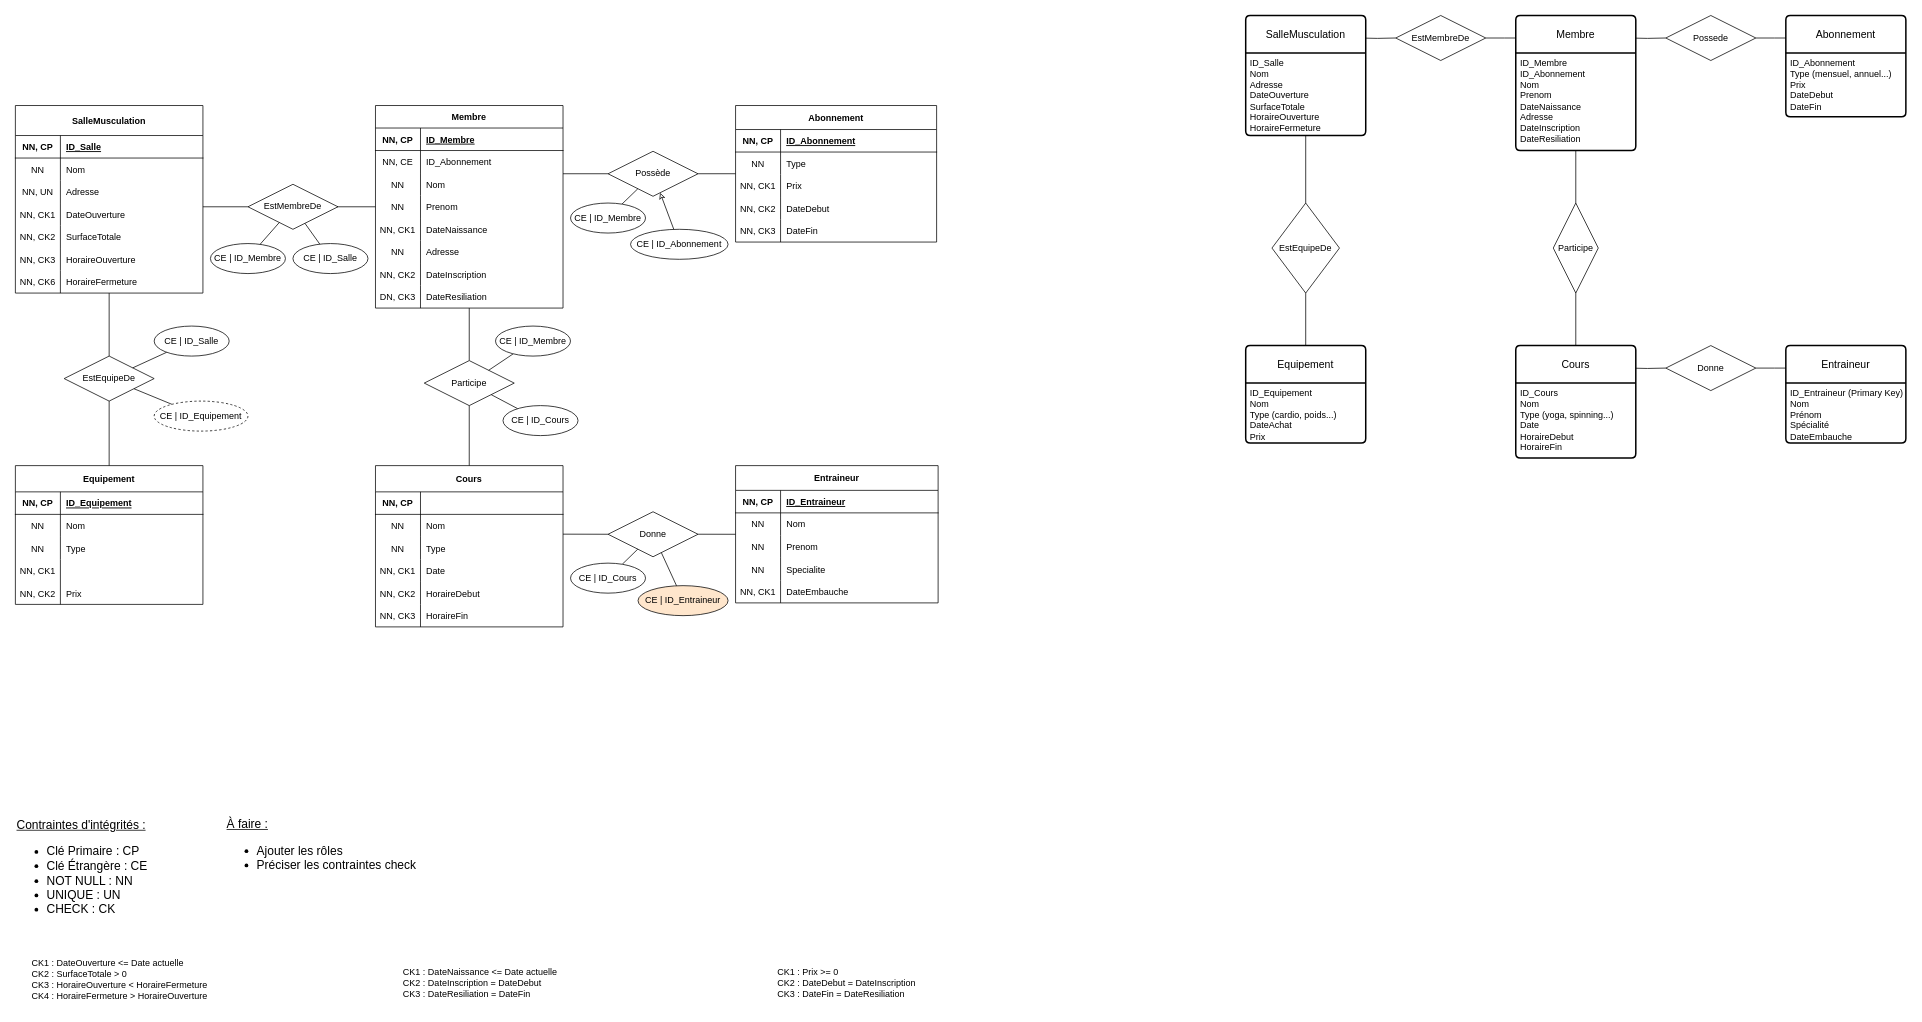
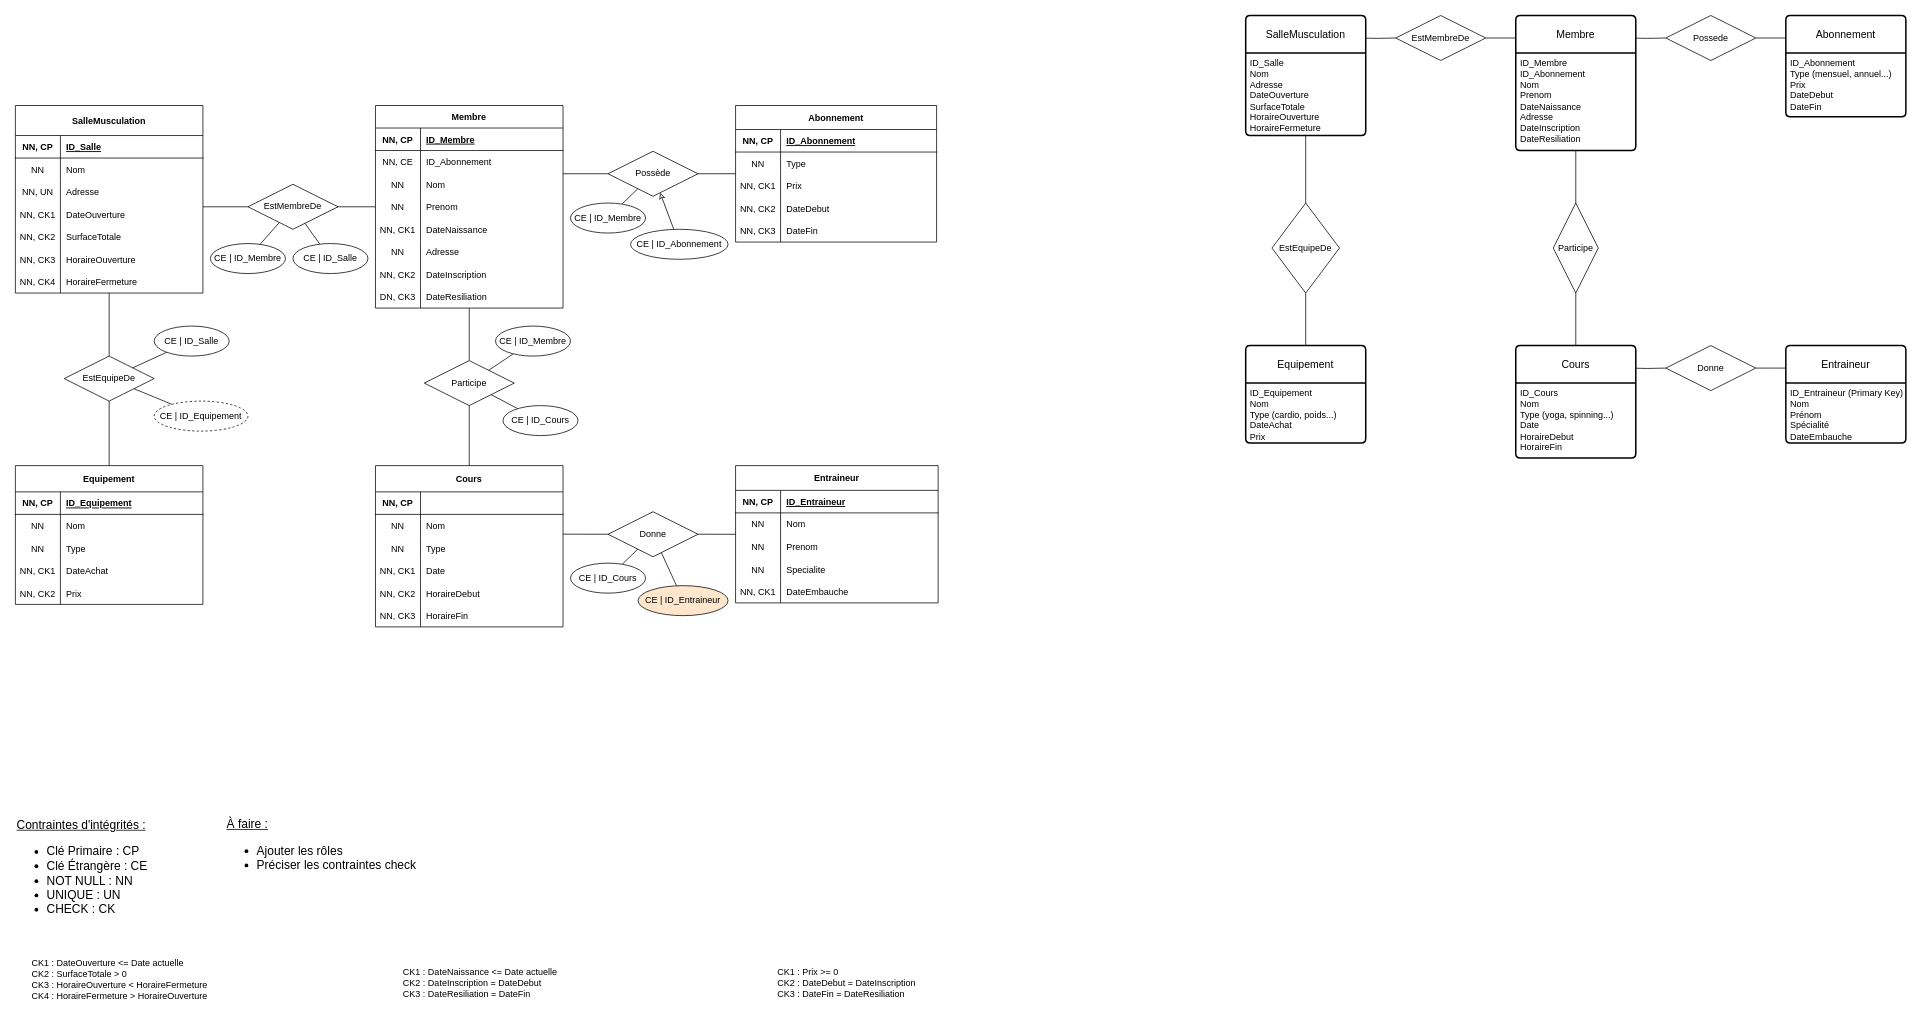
node "NN, CK6": label "NN, CK6" -> "NN, CK4"
node "DateAchat": added
